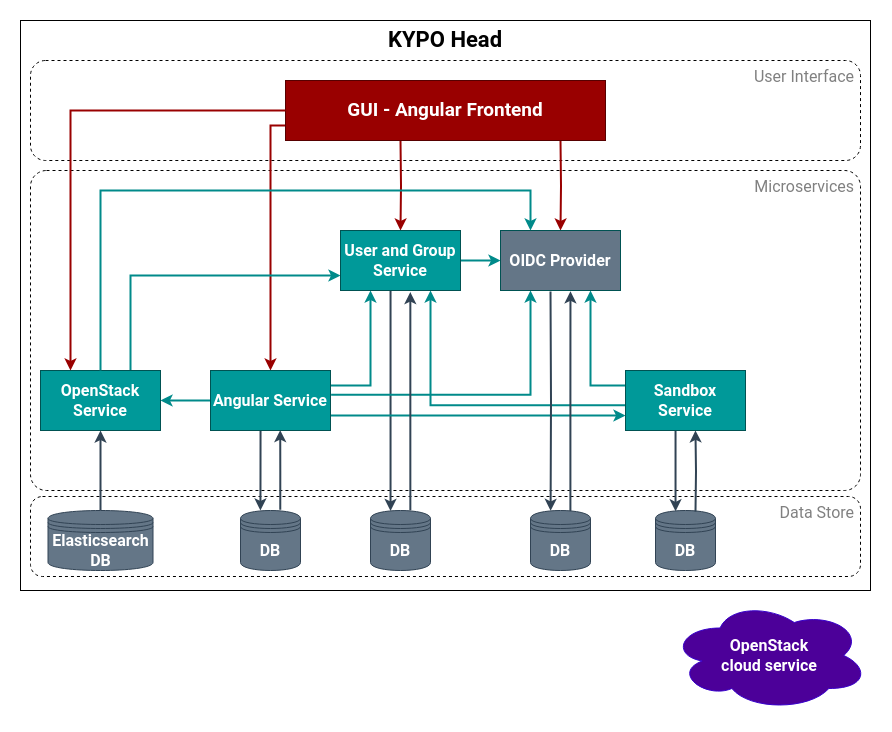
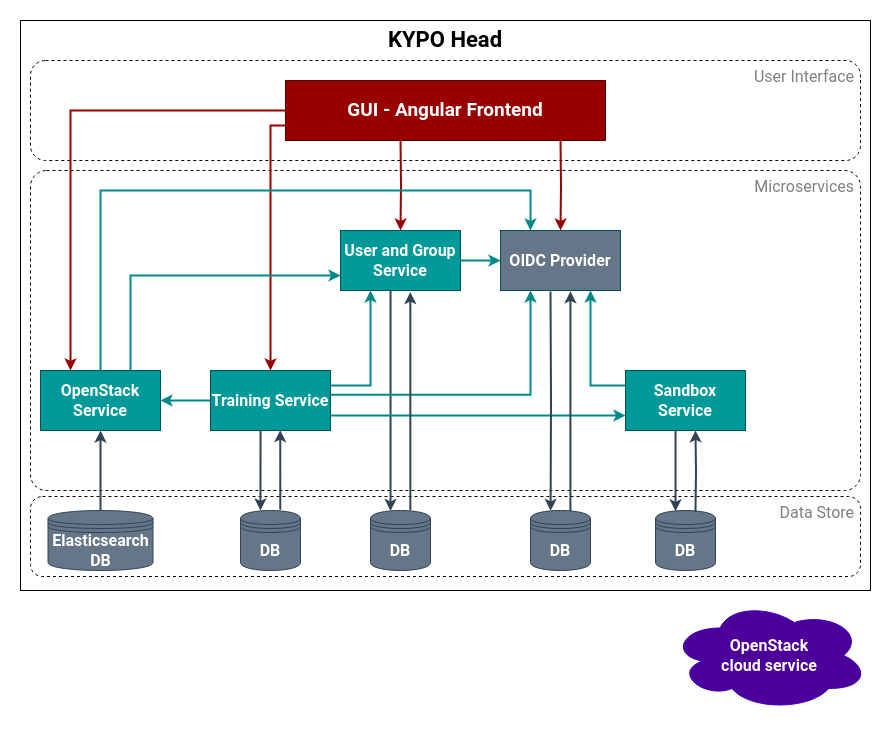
node "Angular Service": label "Angular Service" -> "Training Service"
edge "Sandbox Service" -> "User and Group Service": removed
